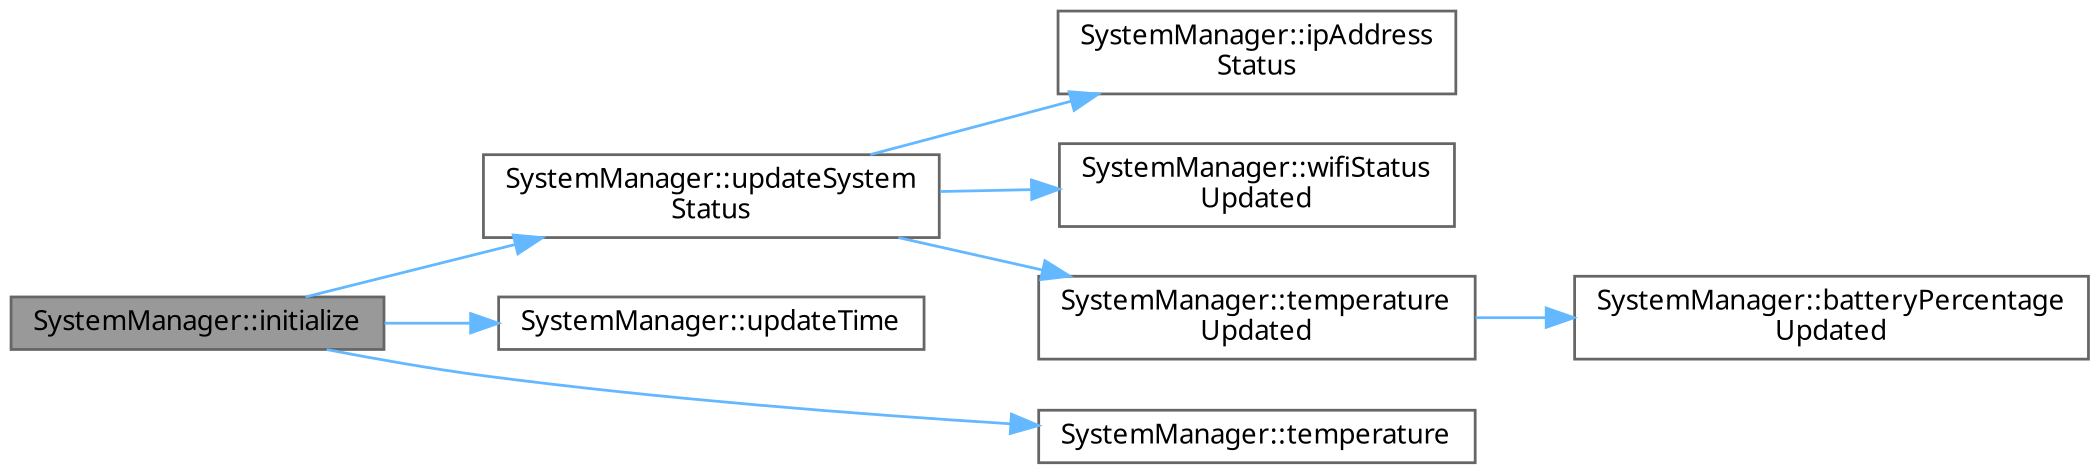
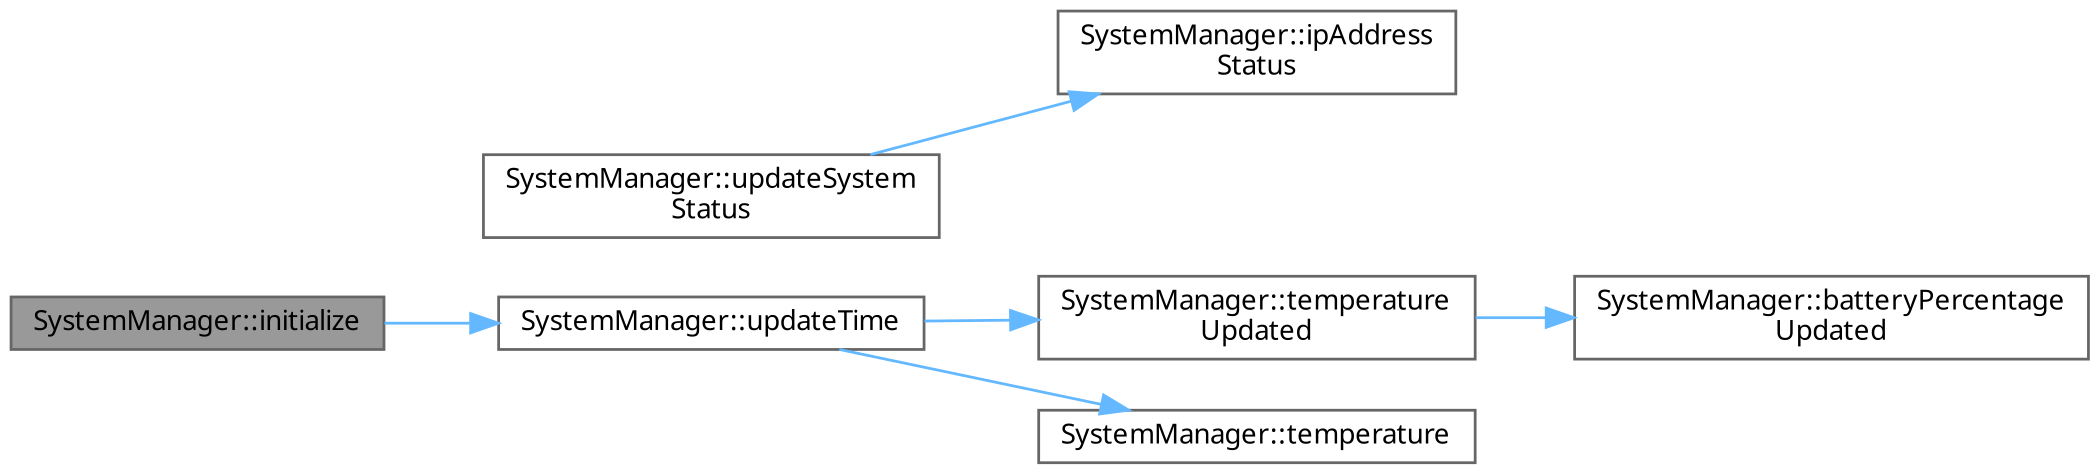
node "SystemManager::wifiStatus Updated": removed
edge "SystemManager::updateSystem Status" -> "SystemManager::temperature Updated": now "SystemManager::updateTime" -> "SystemManager::temperature Updated"
edge "SystemManager::initialize" -> "SystemManager::updateSystem Status": removed
edge "SystemManager::initialize" -> "SystemManager::temperature": now "SystemManager::updateTime" -> "SystemManager::temperature"
